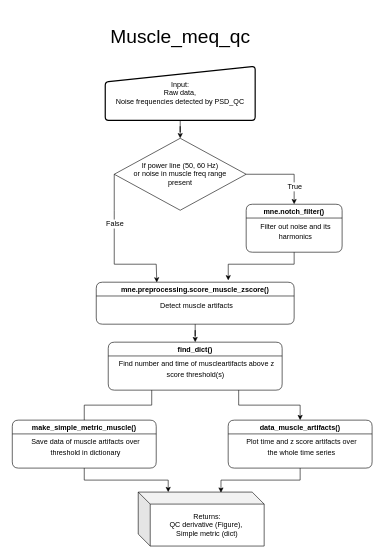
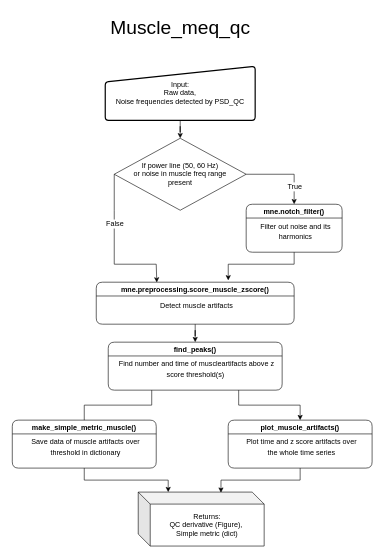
node "Muscle_meq_qc": moved (180, 36) -> (180, 27)
node "find_dict()": label "find_dict()" -> "find_peaks()"
node "data_muscle_artifacts()": label "data_muscle_artifacts()" -> "plot_muscle_artifacts()"
